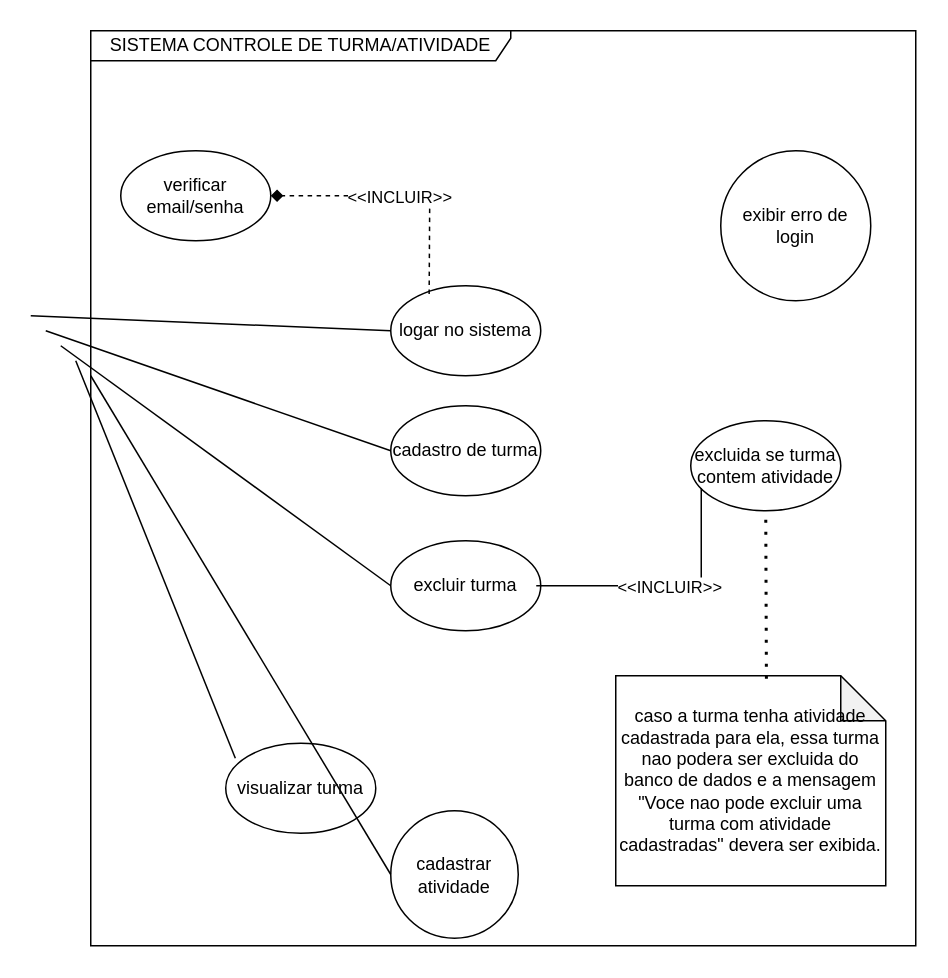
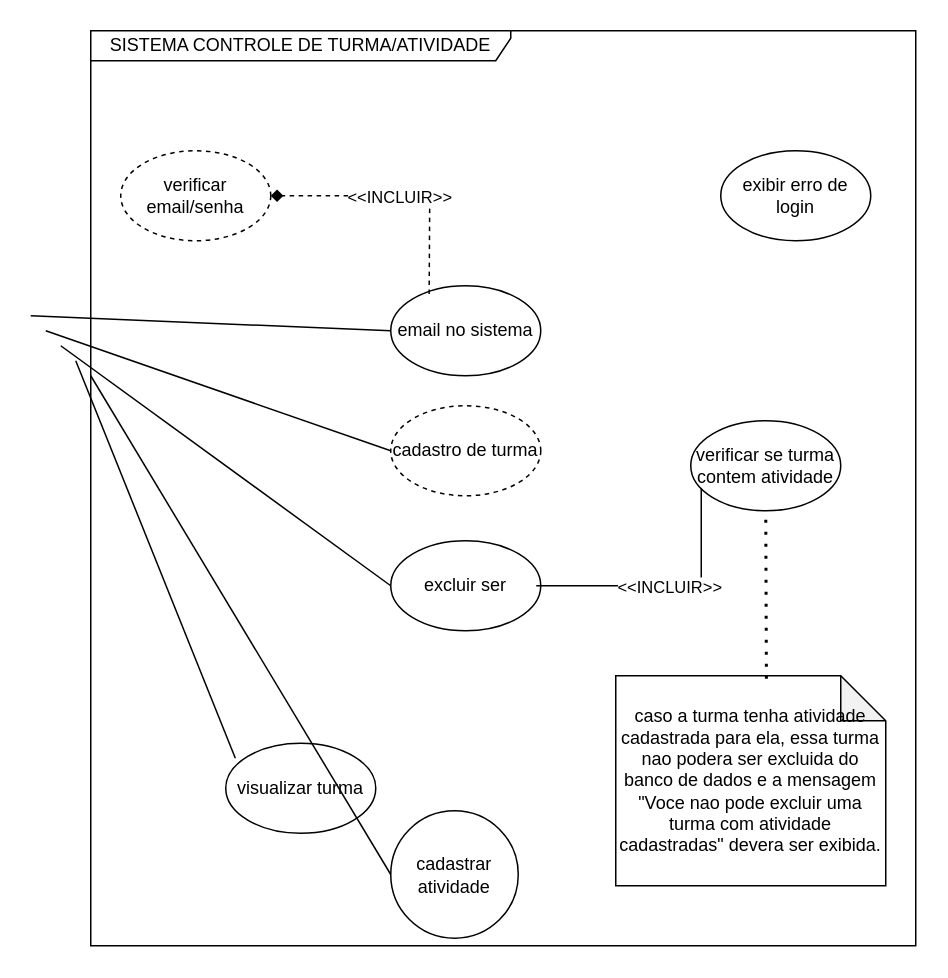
node "verificar email/senha": style solid -> dashed
node "exibir erro de login": size 150x150 -> 150x90
node "logar no sistema": label "logar no sistema" -> "email no sistema"
node "cadastro de turma": style solid -> dashed
node "excluida se turma contem atividade": label "excluida se turma contem atividade" -> "verificar se turma contem atividade"
node "excluir turma": label "excluir turma" -> "excluir ser"
